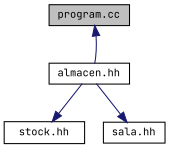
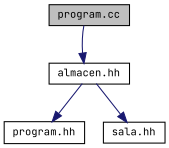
edge "almacen.hh" -> "program.cc": reversed
node "stock.hh": label "stock.hh" -> "program.hh"
